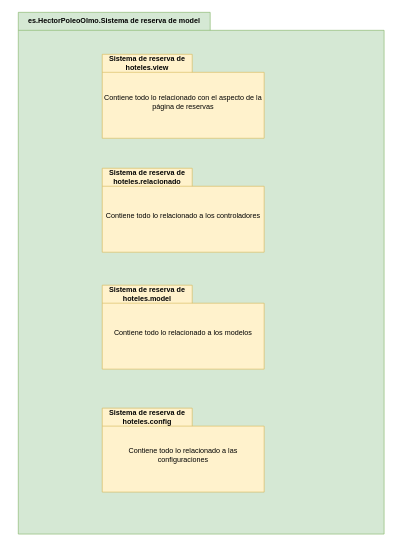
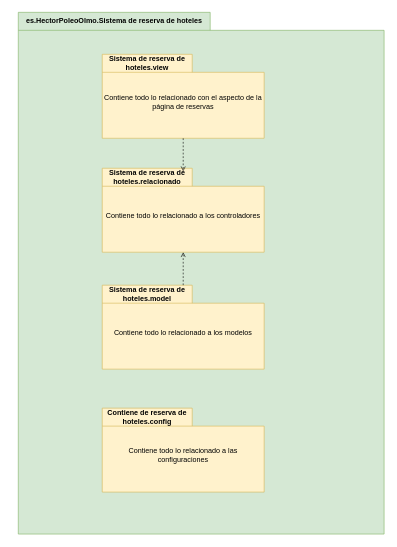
node "es.HectorPoleoOlmo.Sistema de reserva de model": label "es.HectorPoleoOlmo.Sistema de reserva de model" -> "es.HectorPoleoOlmo.Sistema de reserva de hoteles"
edge "Sistema de reserva de hoteles.view" -> "Sistema de reserva de hoteles.relacionado": added
edge "Sistema de reserva de hoteles.model" -> "Sistema de reserva de hoteles.relacionado": added
node "Sistema de reserva de hoteles.config": label "Sistema de reserva de hoteles.config" -> "Contiene de reserva de hoteles.config"
